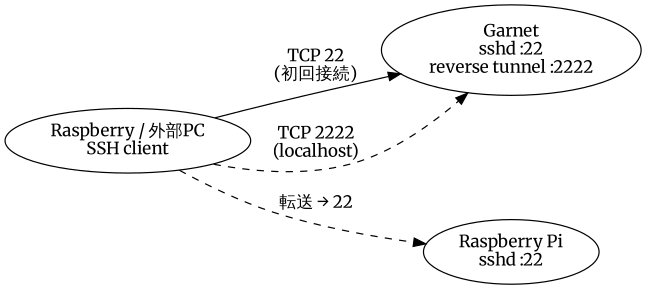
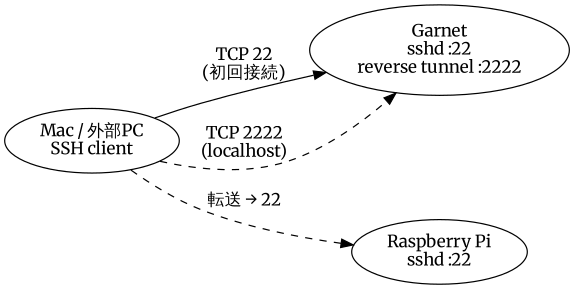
node "Raspberry / 外部PC SSH client": label "Raspberry / 外部PC SSH client" -> "Mac / 外部PC SSH client"
